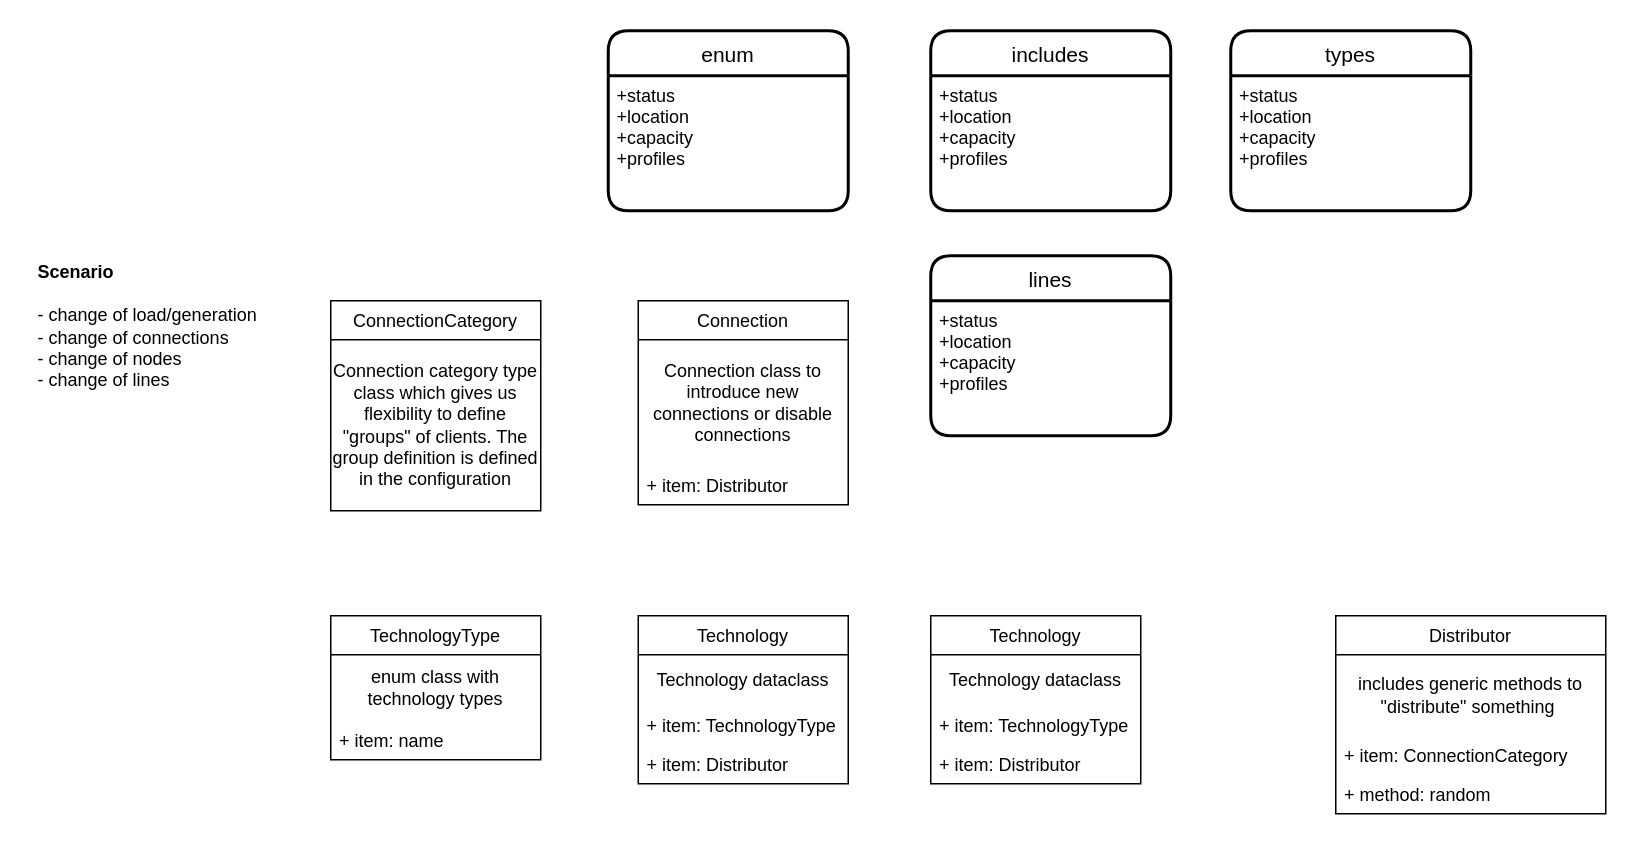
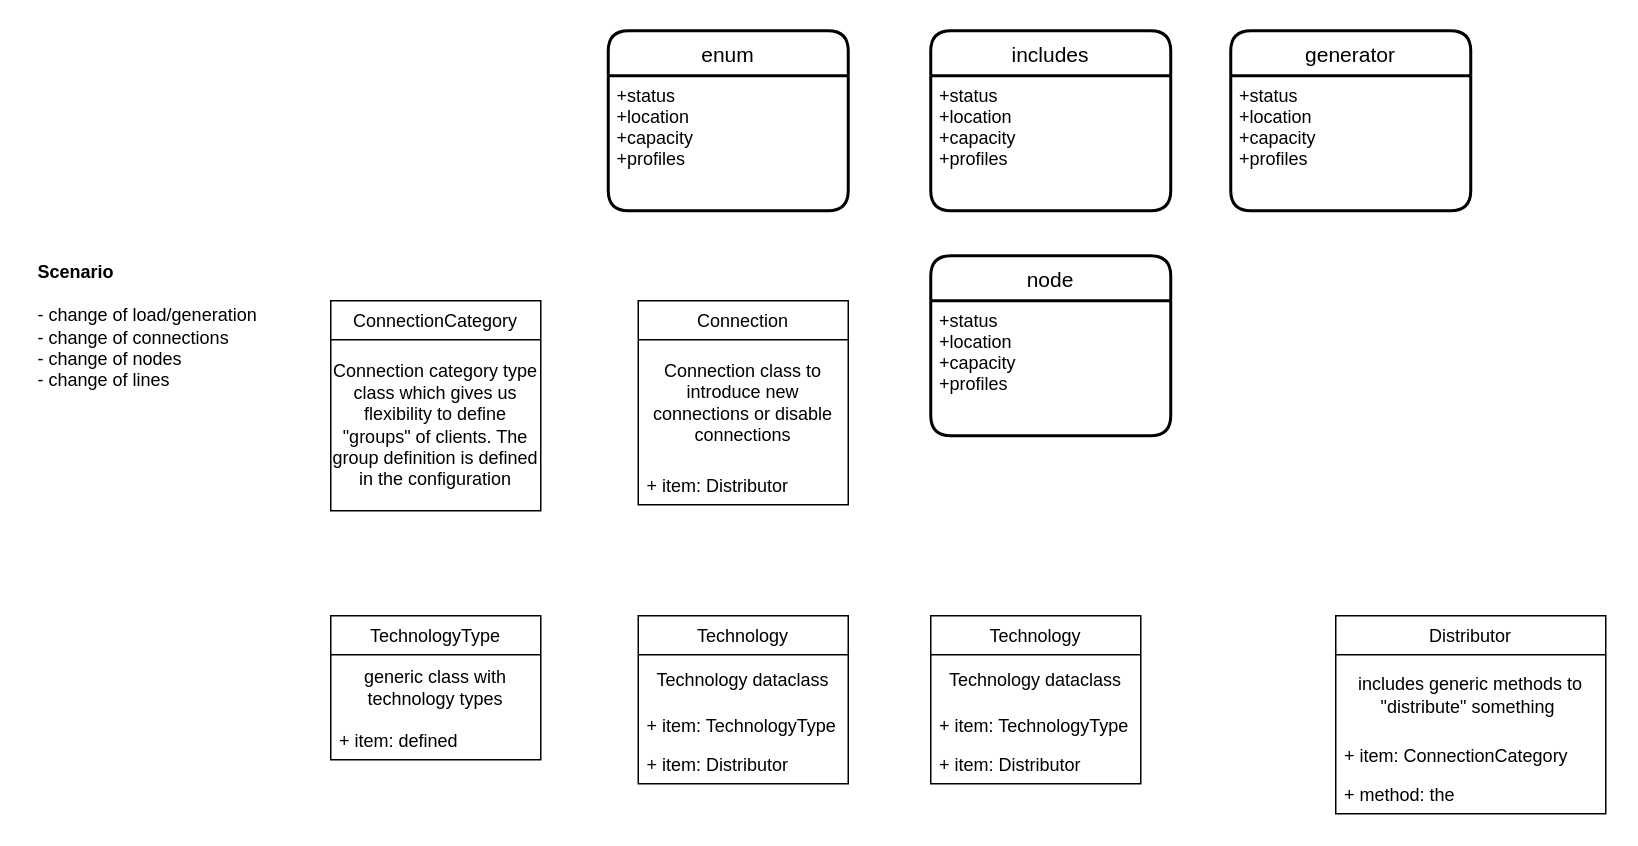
node "types": label "types" -> "generator"
node "lines": label "lines" -> "node"
node "enum class with technology types": label "enum class with technology types" -> "generic class with technology types"
node "+ item: name": label "+ item: name" -> "+ item: defined"
node "+ method: random": label "+ method: random" -> "+ method: the"
